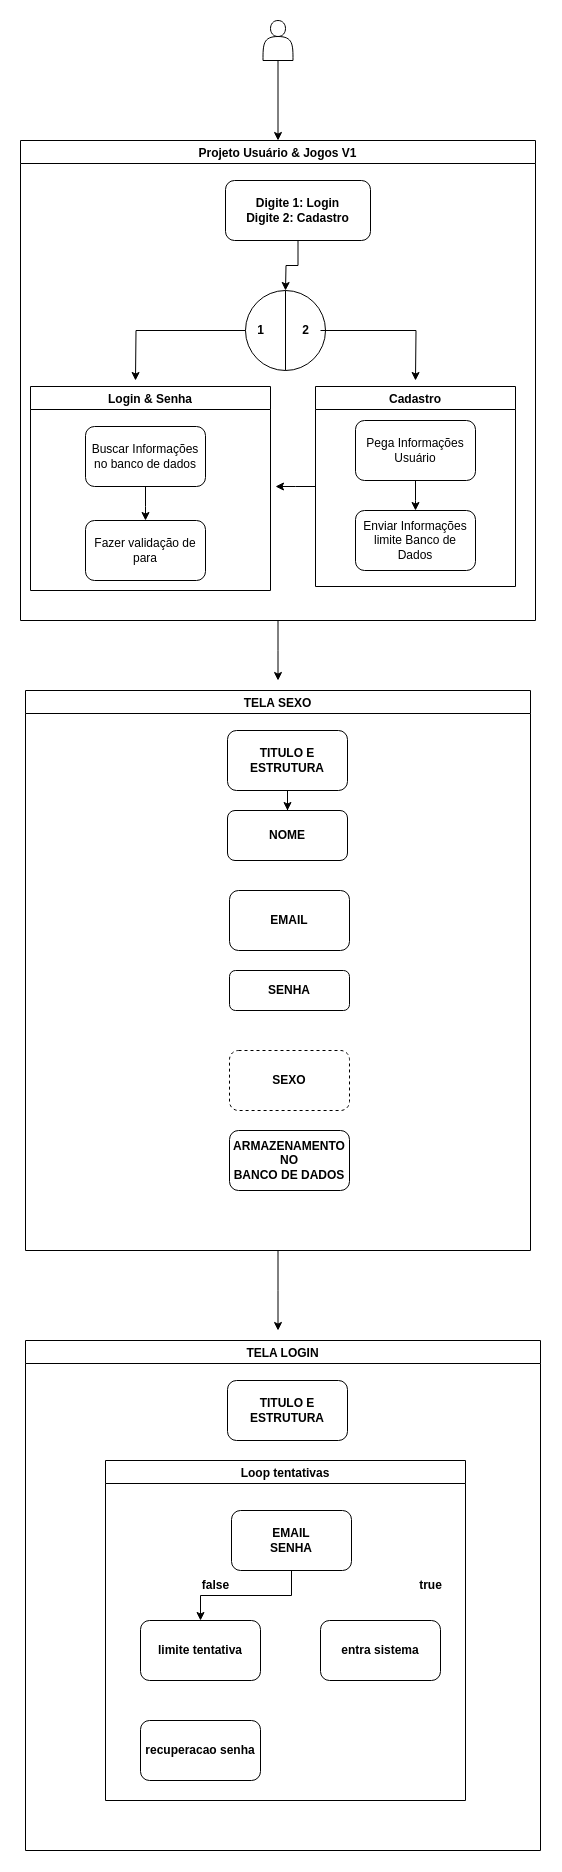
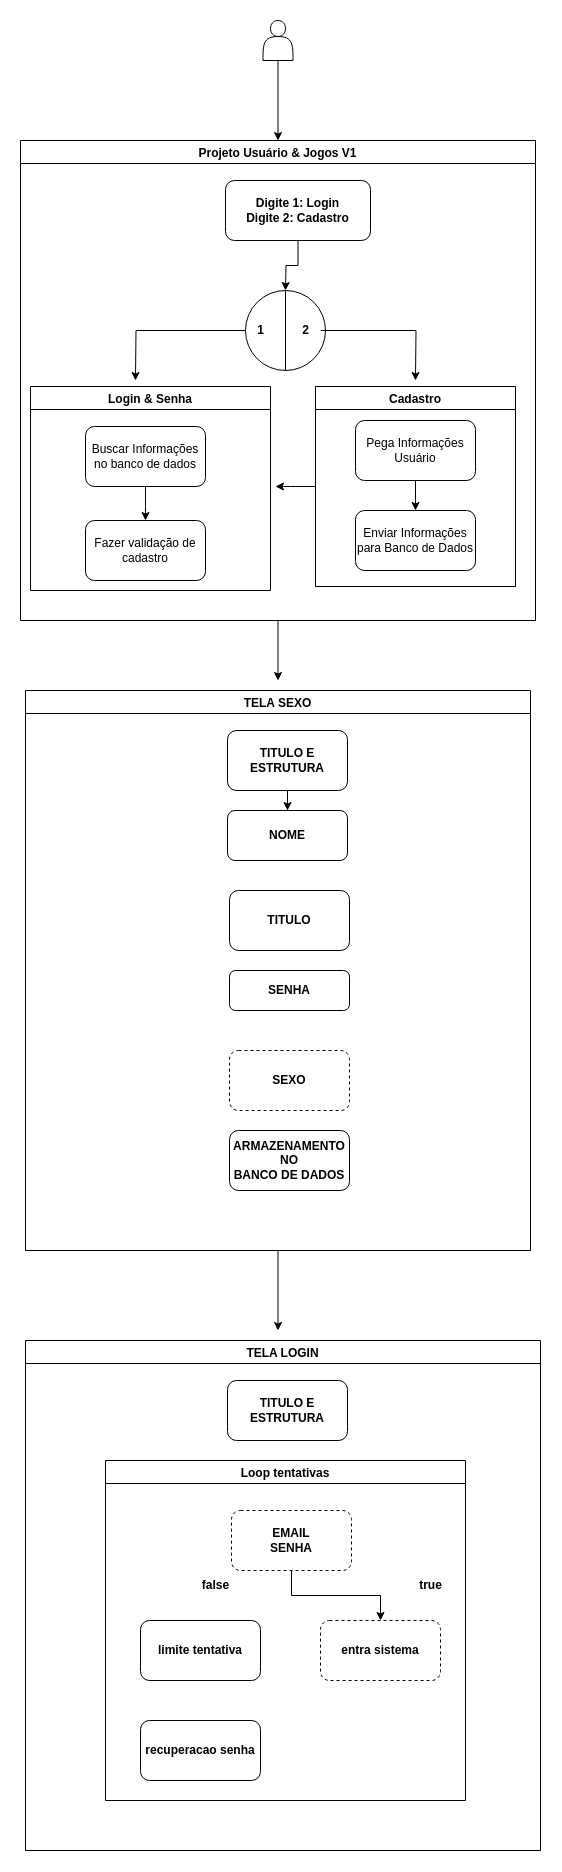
node "Enviar Informações limite Banco de Dados": label "Enviar Informações limite Banco de Dados" -> "Enviar Informações para Banco de Dados"
node "Fazer validação de para": label "Fazer validação de para" -> "Fazer validação de cadastro"
node "EMAIL": label "EMAIL" -> "TITULO"
node "EMAIL SENHA": style solid -> dashed
edge "EMAIL SENHA" -> "limite tentativa": now "EMAIL SENHA" -> "entra sistema"
node "entra sistema": style solid -> dashed
